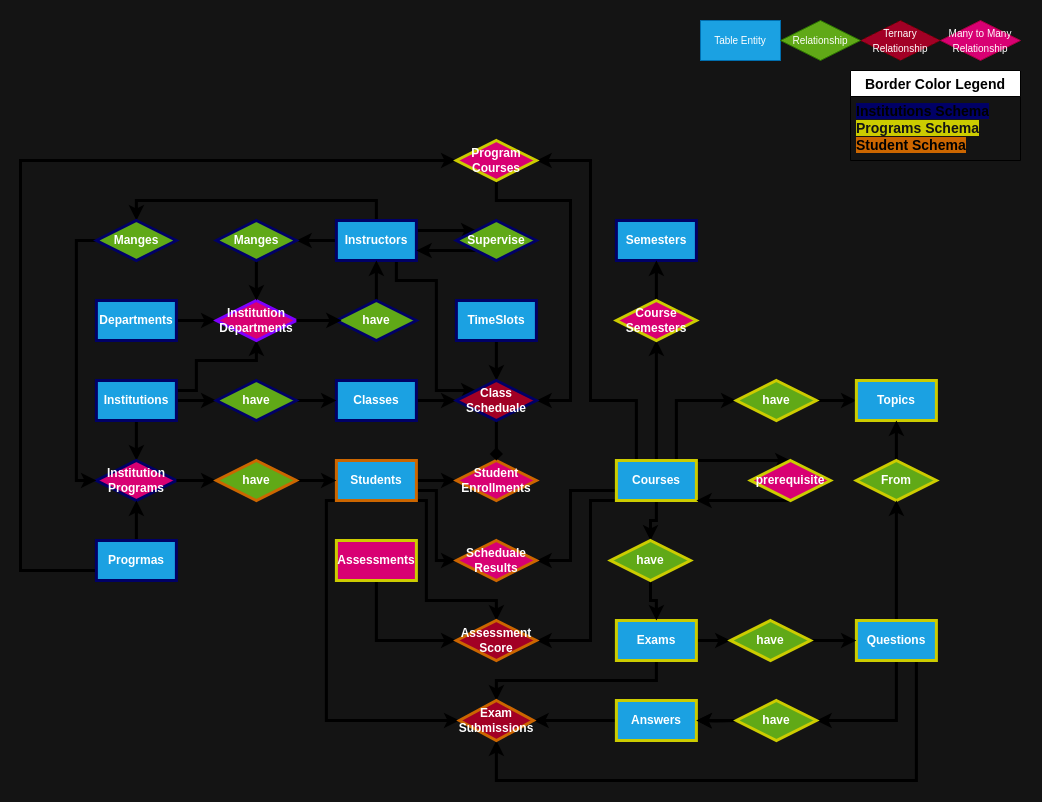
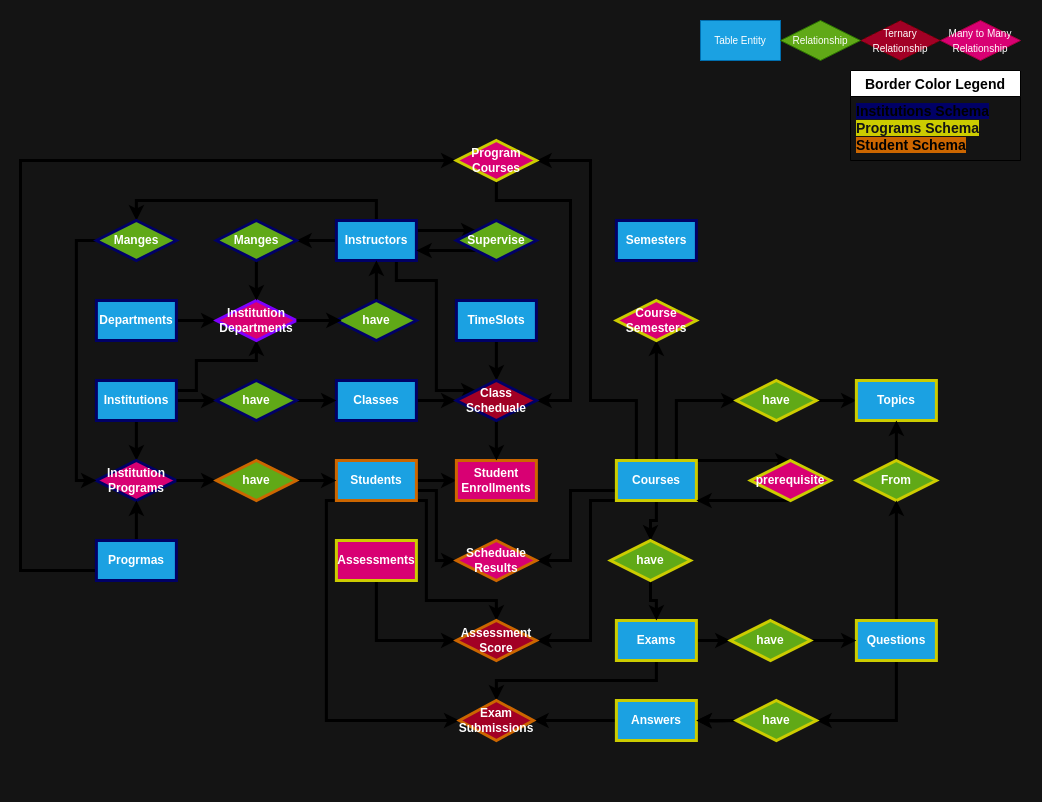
edge "CourseSemesters" -> "Semesters": removed
edge "Class Scheduale" -> "Student Enrollments": arrowhead diamond -> classic
node "Student Enrollments": shape diamond -> rectangle
edge "Questions" -> "ExamSubmissions": removed
